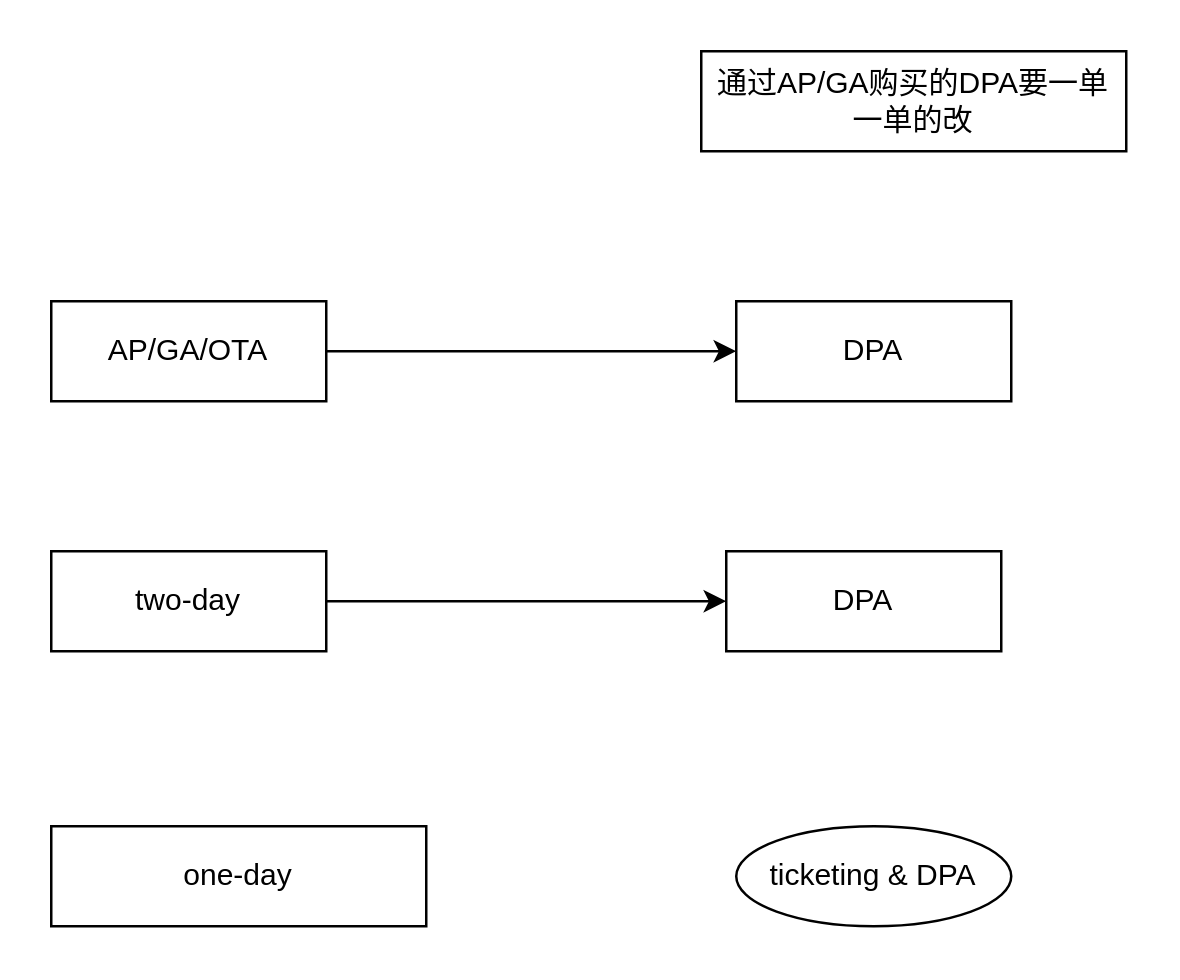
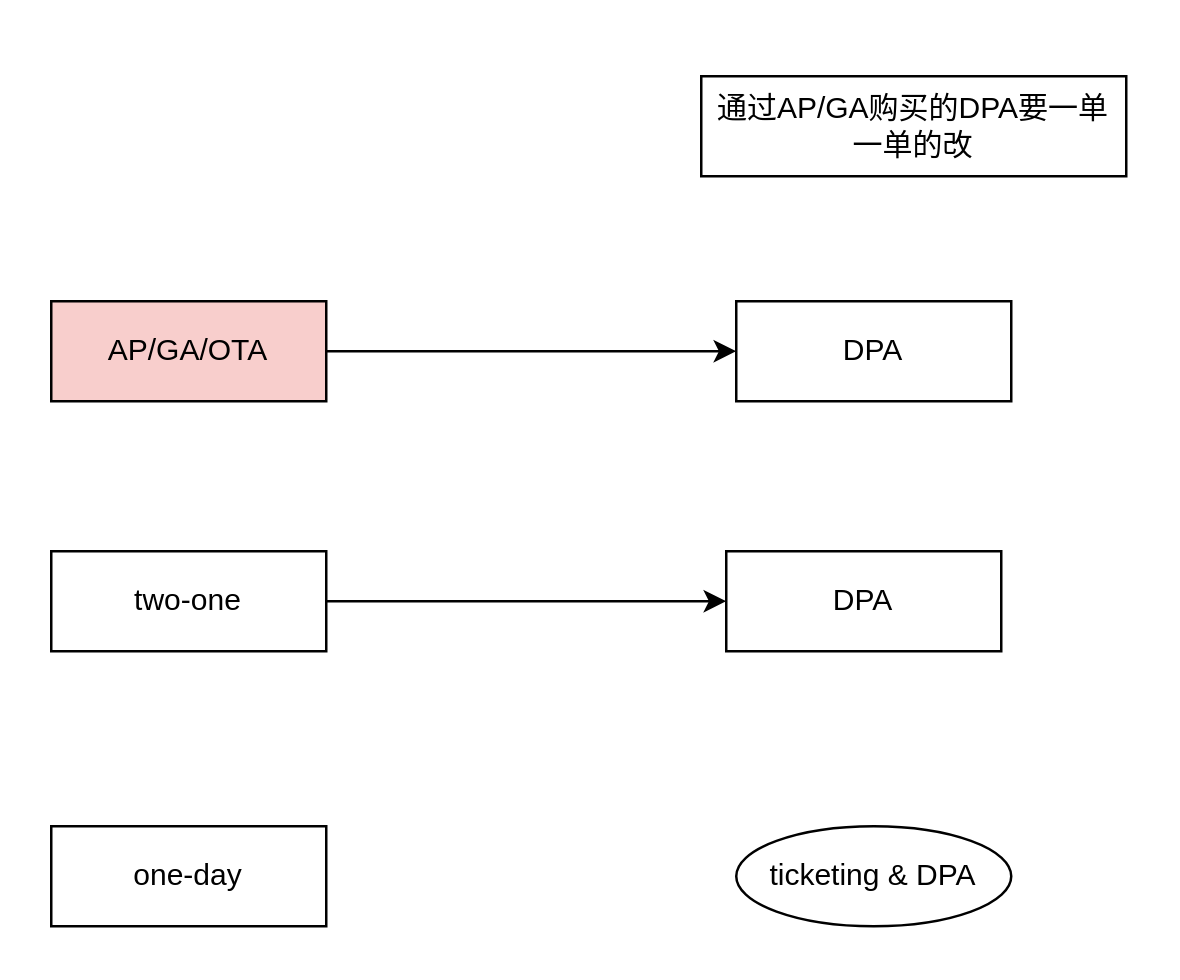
node "通过AP/GA购买的DPA要一单一单的改": moved (914, 101) -> (914, 126)
node "AP/GA/OTA": fillcolor #ffffff -> #f8cecc
node "two-day": label "two-day" -> "two-one"
node "one-day": size 375x100 -> 275x100
